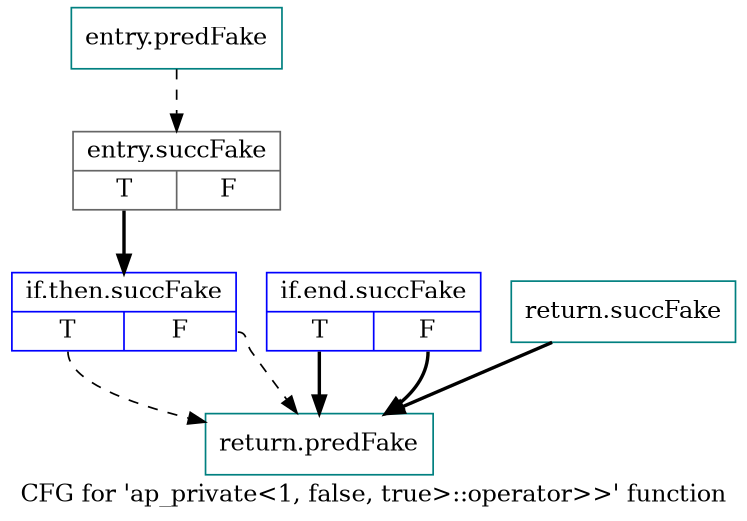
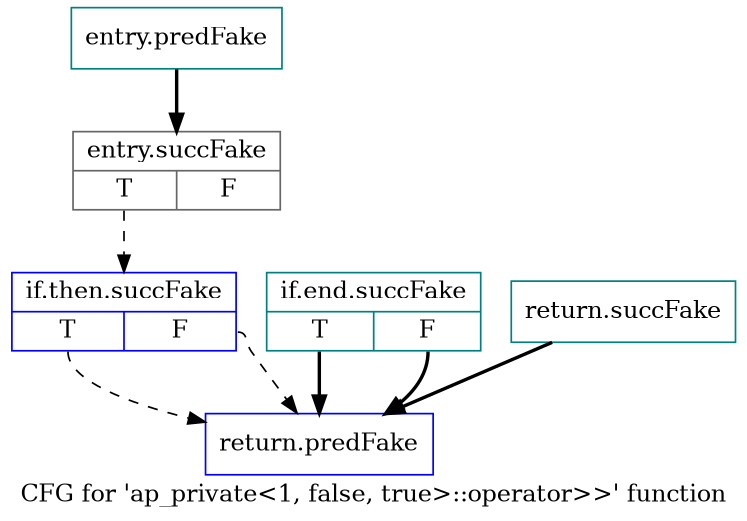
edge "entry.predFake" -> "entry.succFake": style dashed -> bold
edge "entry.succFake" -> "if.then.succFake": style bold -> dashed
node "if.end.succFake": color blue -> teal
node "return.predFake": color teal -> blue
